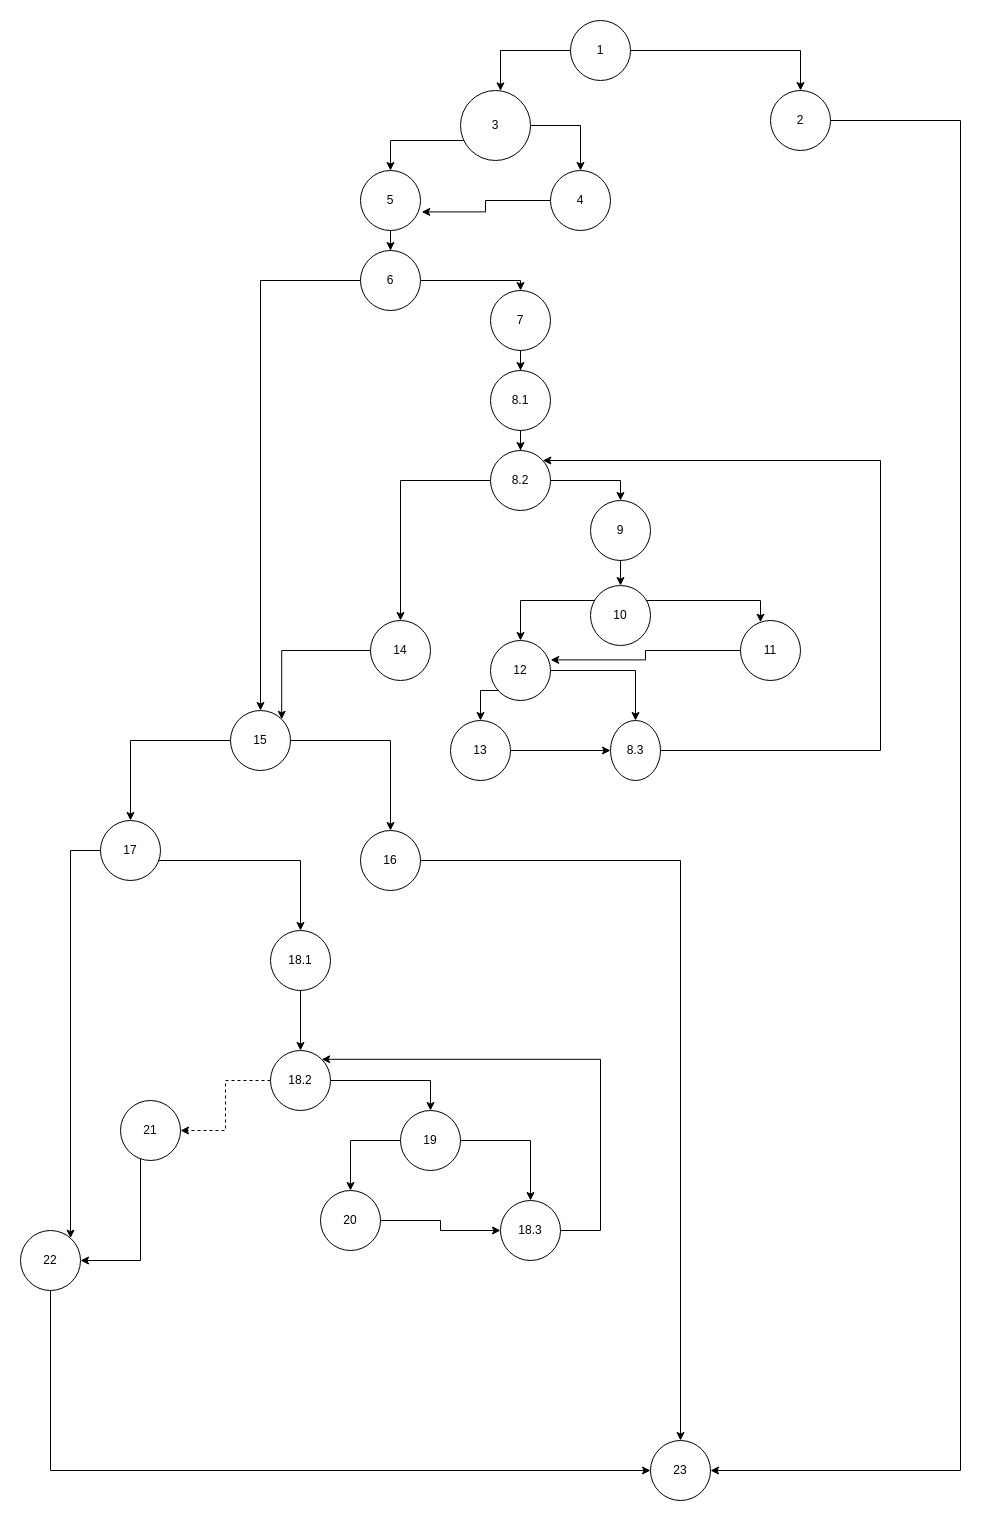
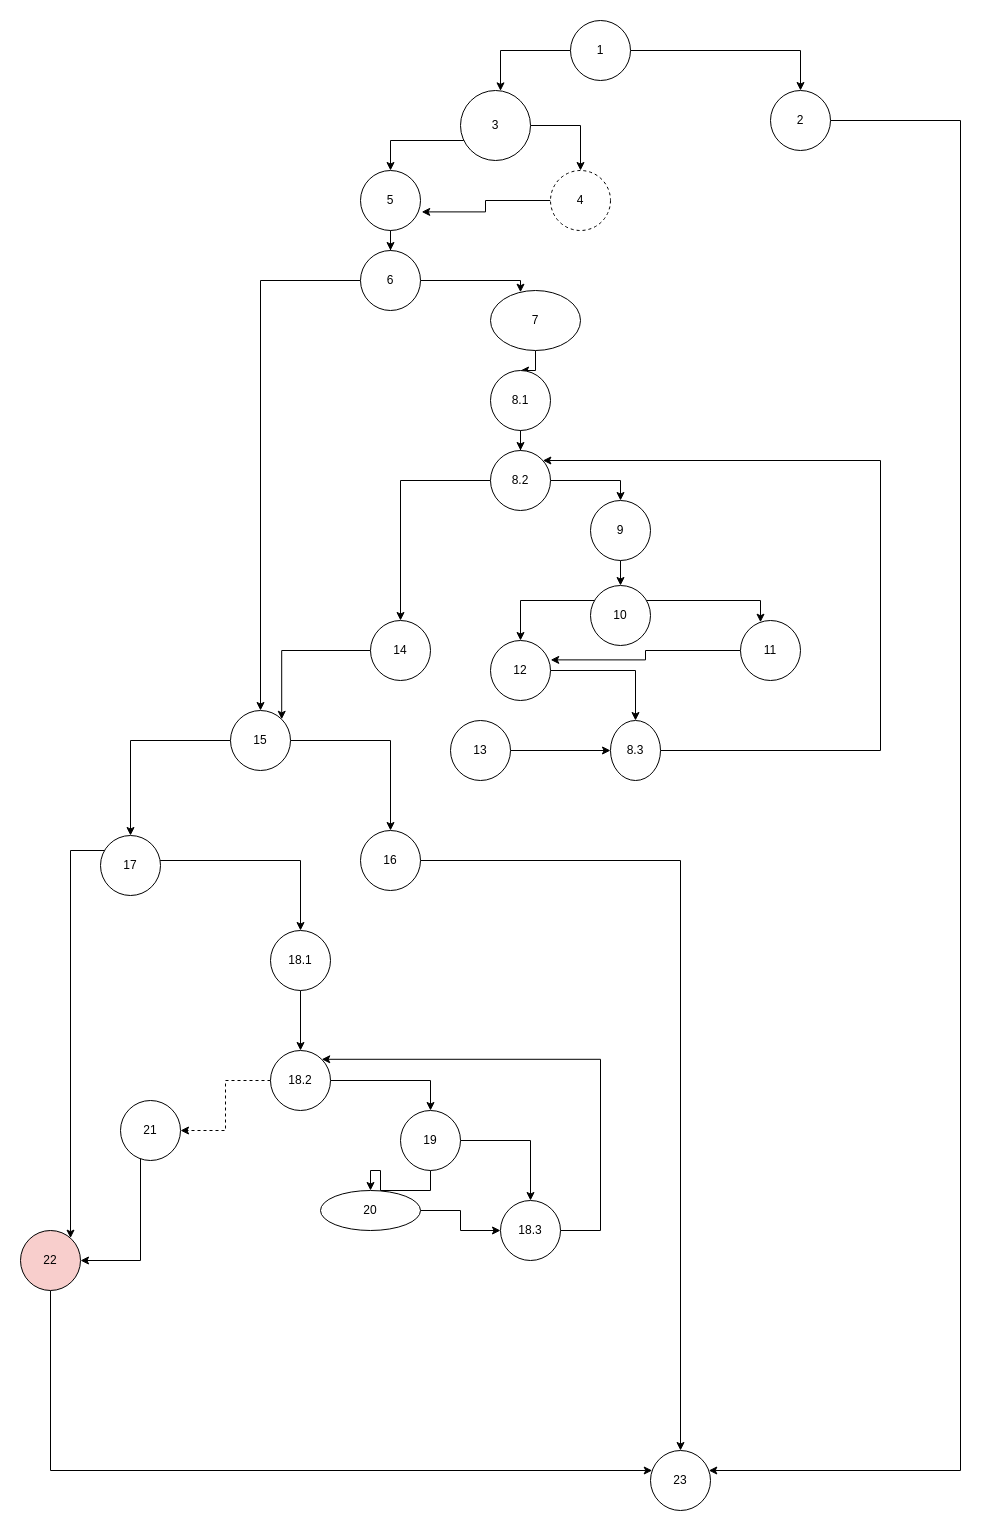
node "4": style solid -> dashed
node "7": size 60x60 -> 90x60
edge "12" -> "13": removed
node "17": moved (131, 851) -> (131, 866)
node "20": size 60x60 -> 100x40
node "22": fillcolor #ffffff -> #f8cecc
node "23": moved (681, 1471) -> (681, 1481)
